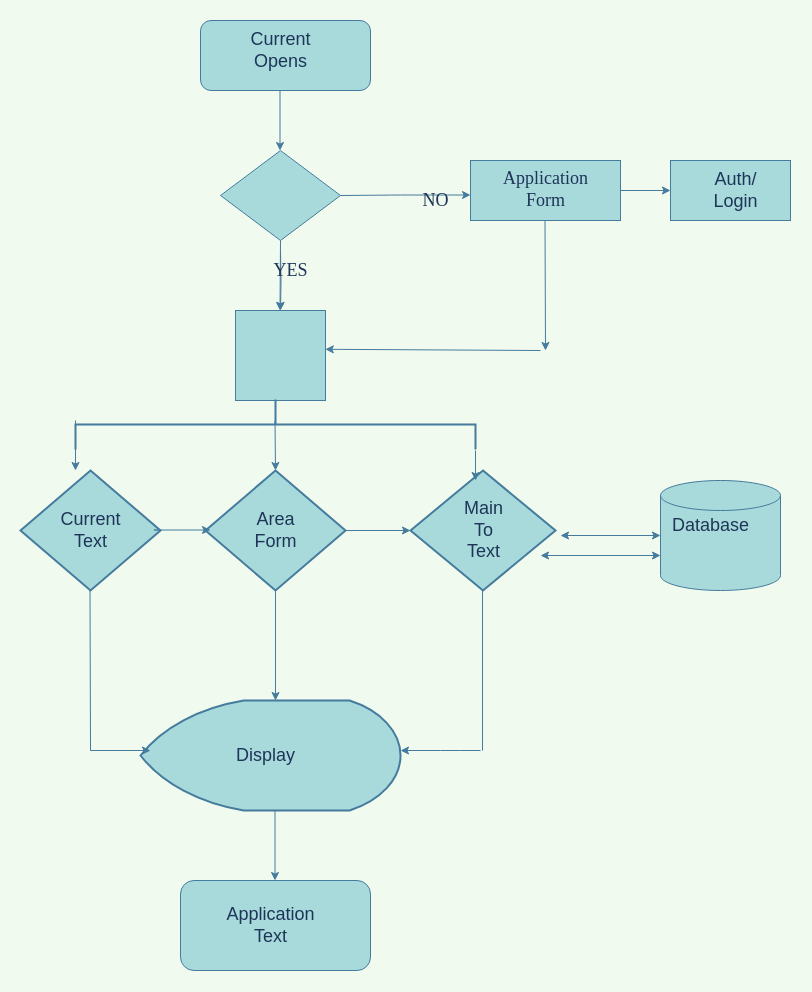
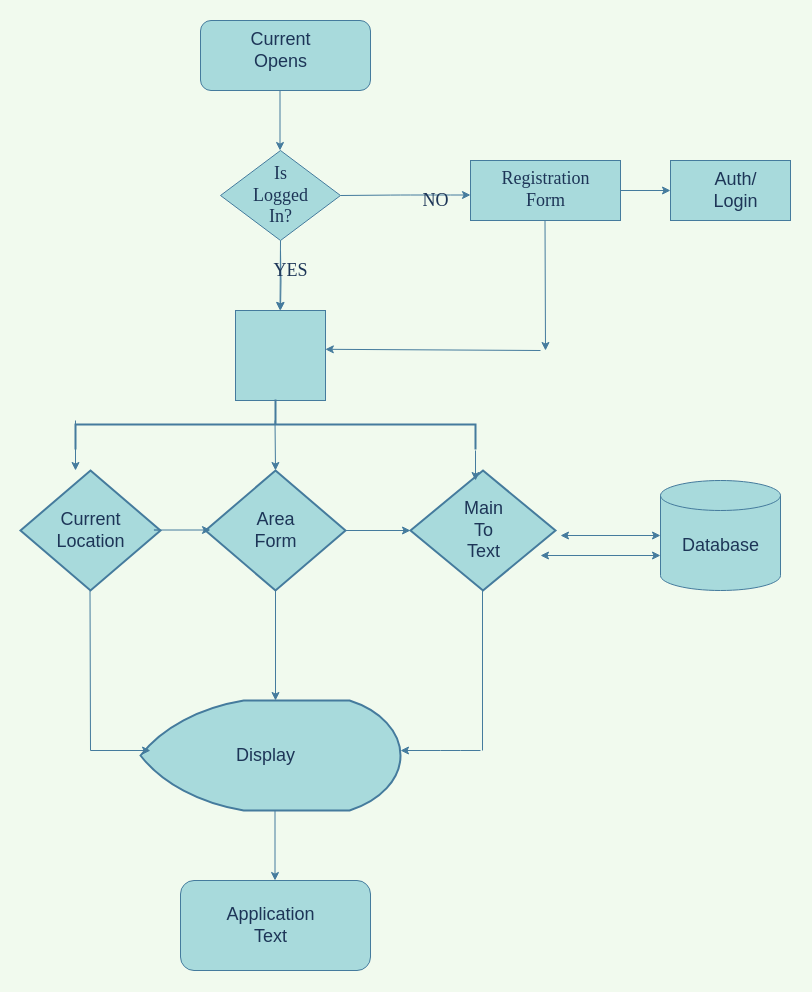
node "Application Form": label "Application Form" -> "Registration Form"
node "Is Logged In?": added
node "Database": moved (711, 526) -> (721, 546)
node "Current Text": label "Current Text" -> "Current Location"
